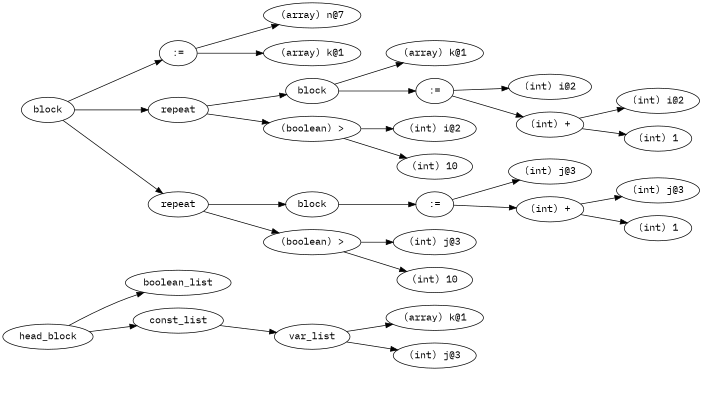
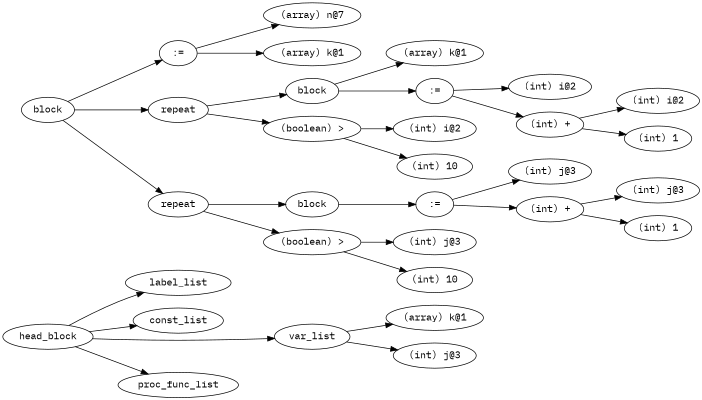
node "boolean_list": label "boolean_list" -> "label_list"
edge "const_list" -> "var_list": now "head_block" -> "var_list"
node "proc_func_list": added
